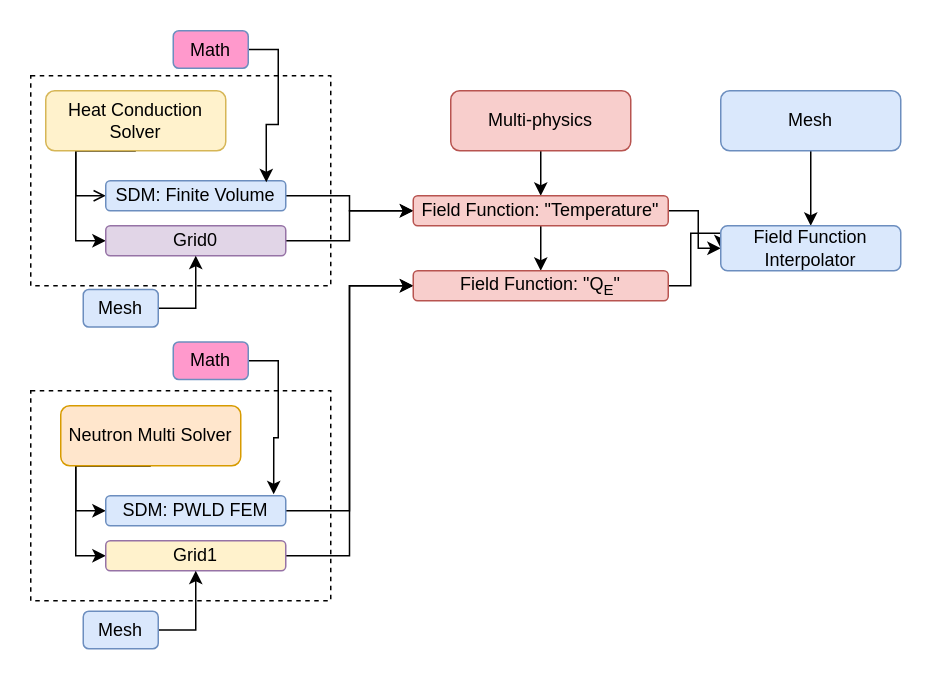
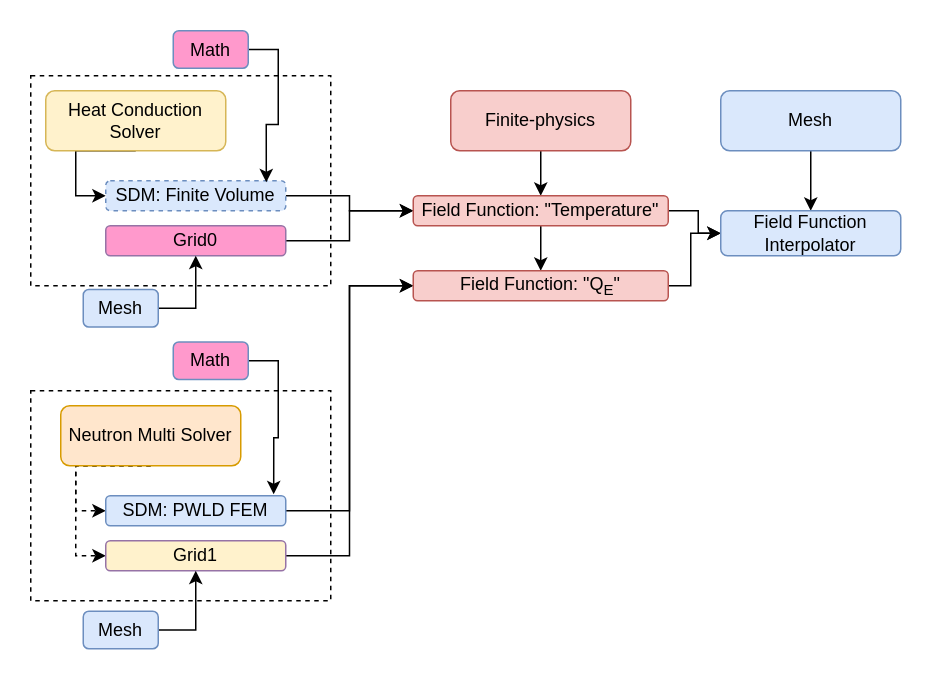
node "Multi-physics": label "Multi-physics" -> "Finite-physics"
edge "Heat Conduction Solver" -> "SDM: Finite Volume": arrowhead open -> classic
node "SDM: Finite Volume": style solid -> dashed
edge "Heat Conduction Solver" -> "Grid0": removed
node "Grid0": fillcolor #e1d5e7 -> #ff99cc
node "Field Function Interpolator": moved (811, 248) -> (811, 233)
edge "Neutron Multi Solver" -> "SDM: PWLD FEM": style solid -> dashed
edge "Neutron Multi Solver" -> "Grid1": style solid -> dashed
